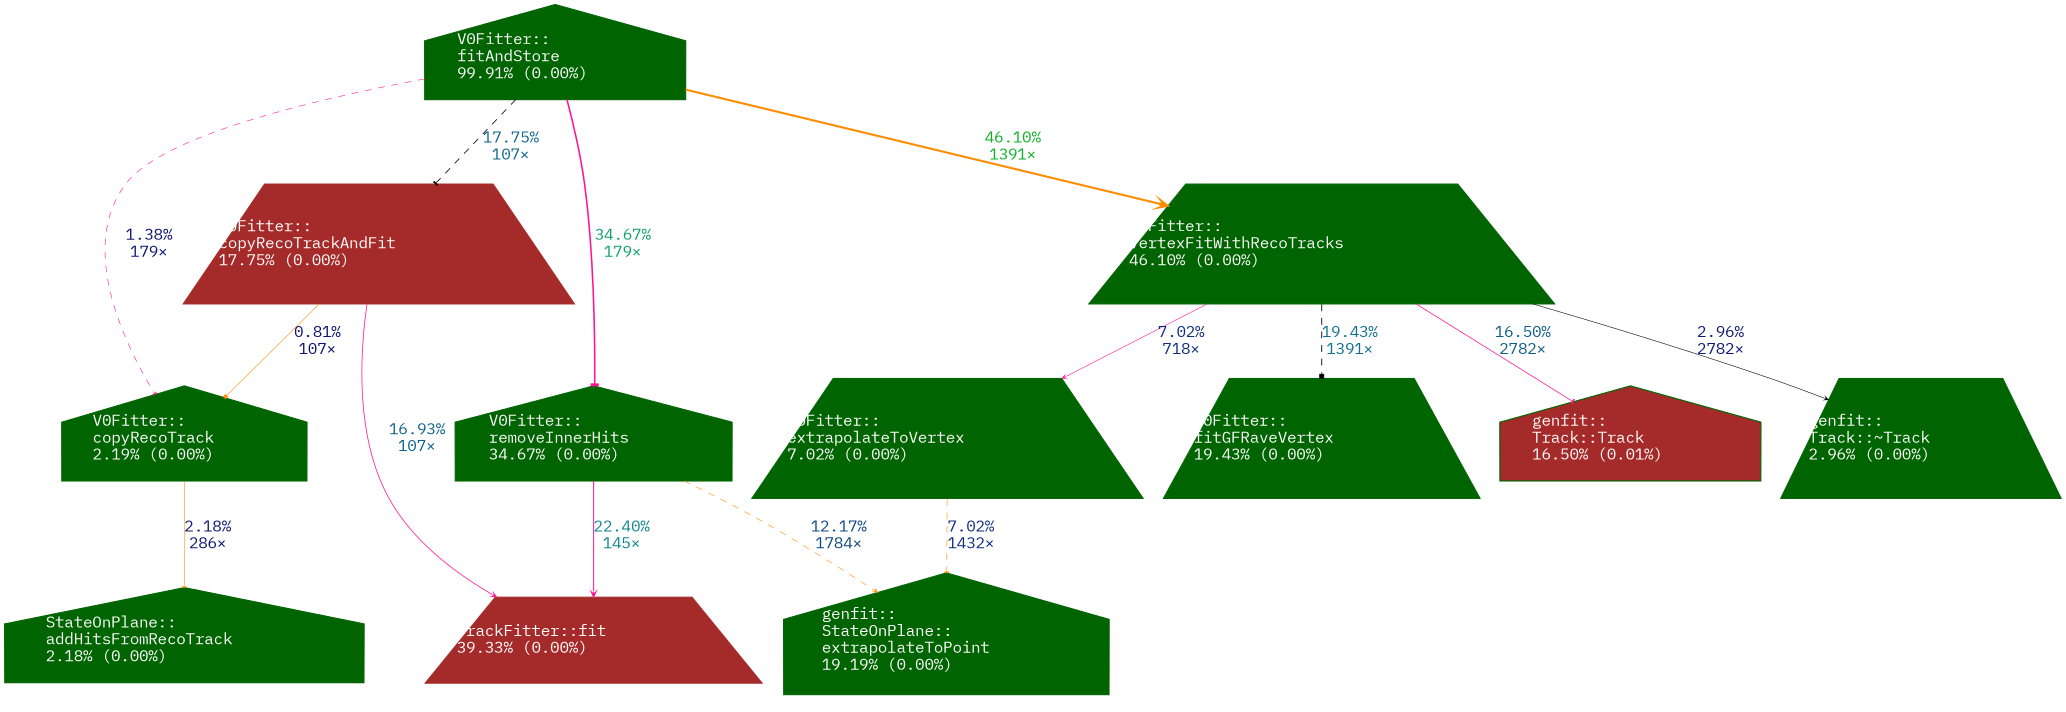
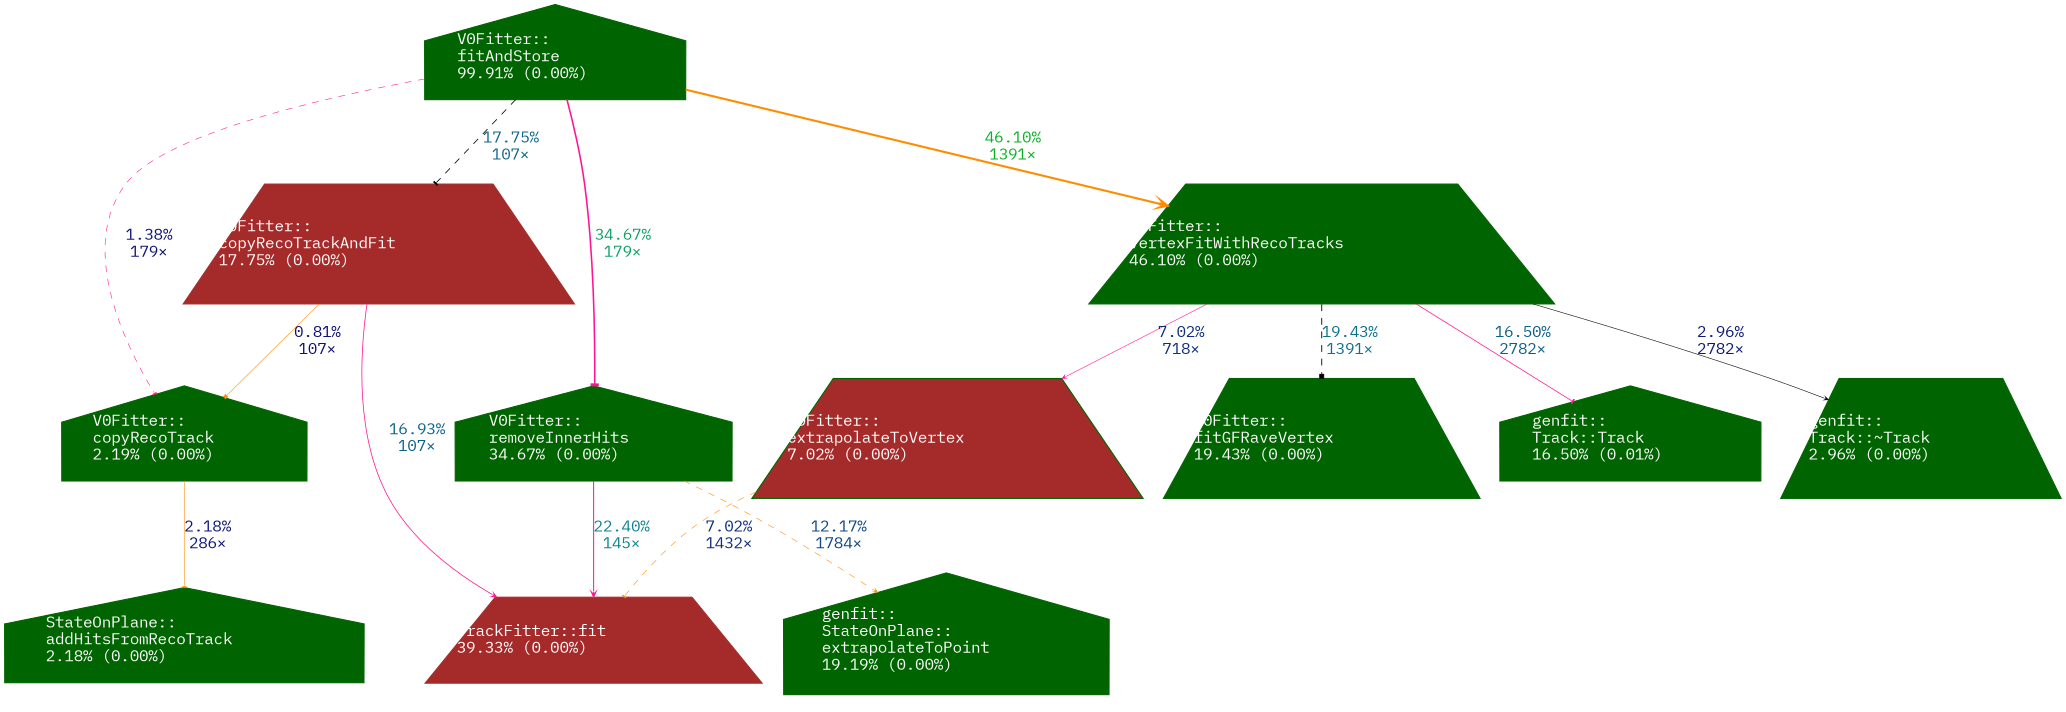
node "V0Fitter:: extrapolateToVertex 7.02% (0.00%)": fillcolor darkgreen -> brown
node "genfit:: Track::Track 16.50% (0.01%)": fillcolor brown -> darkgreen
edge "V0Fitter:: extrapolateToVertex 7.02% (0.00%)" -> "genfit:: StateOnPlane:: extrapolateToPoint 19.19% (0.00%)": now "V0Fitter:: extrapolateToVertex 7.02% (0.00%)" -> "TrackFitter::fit 39.33% (0.00%)"
